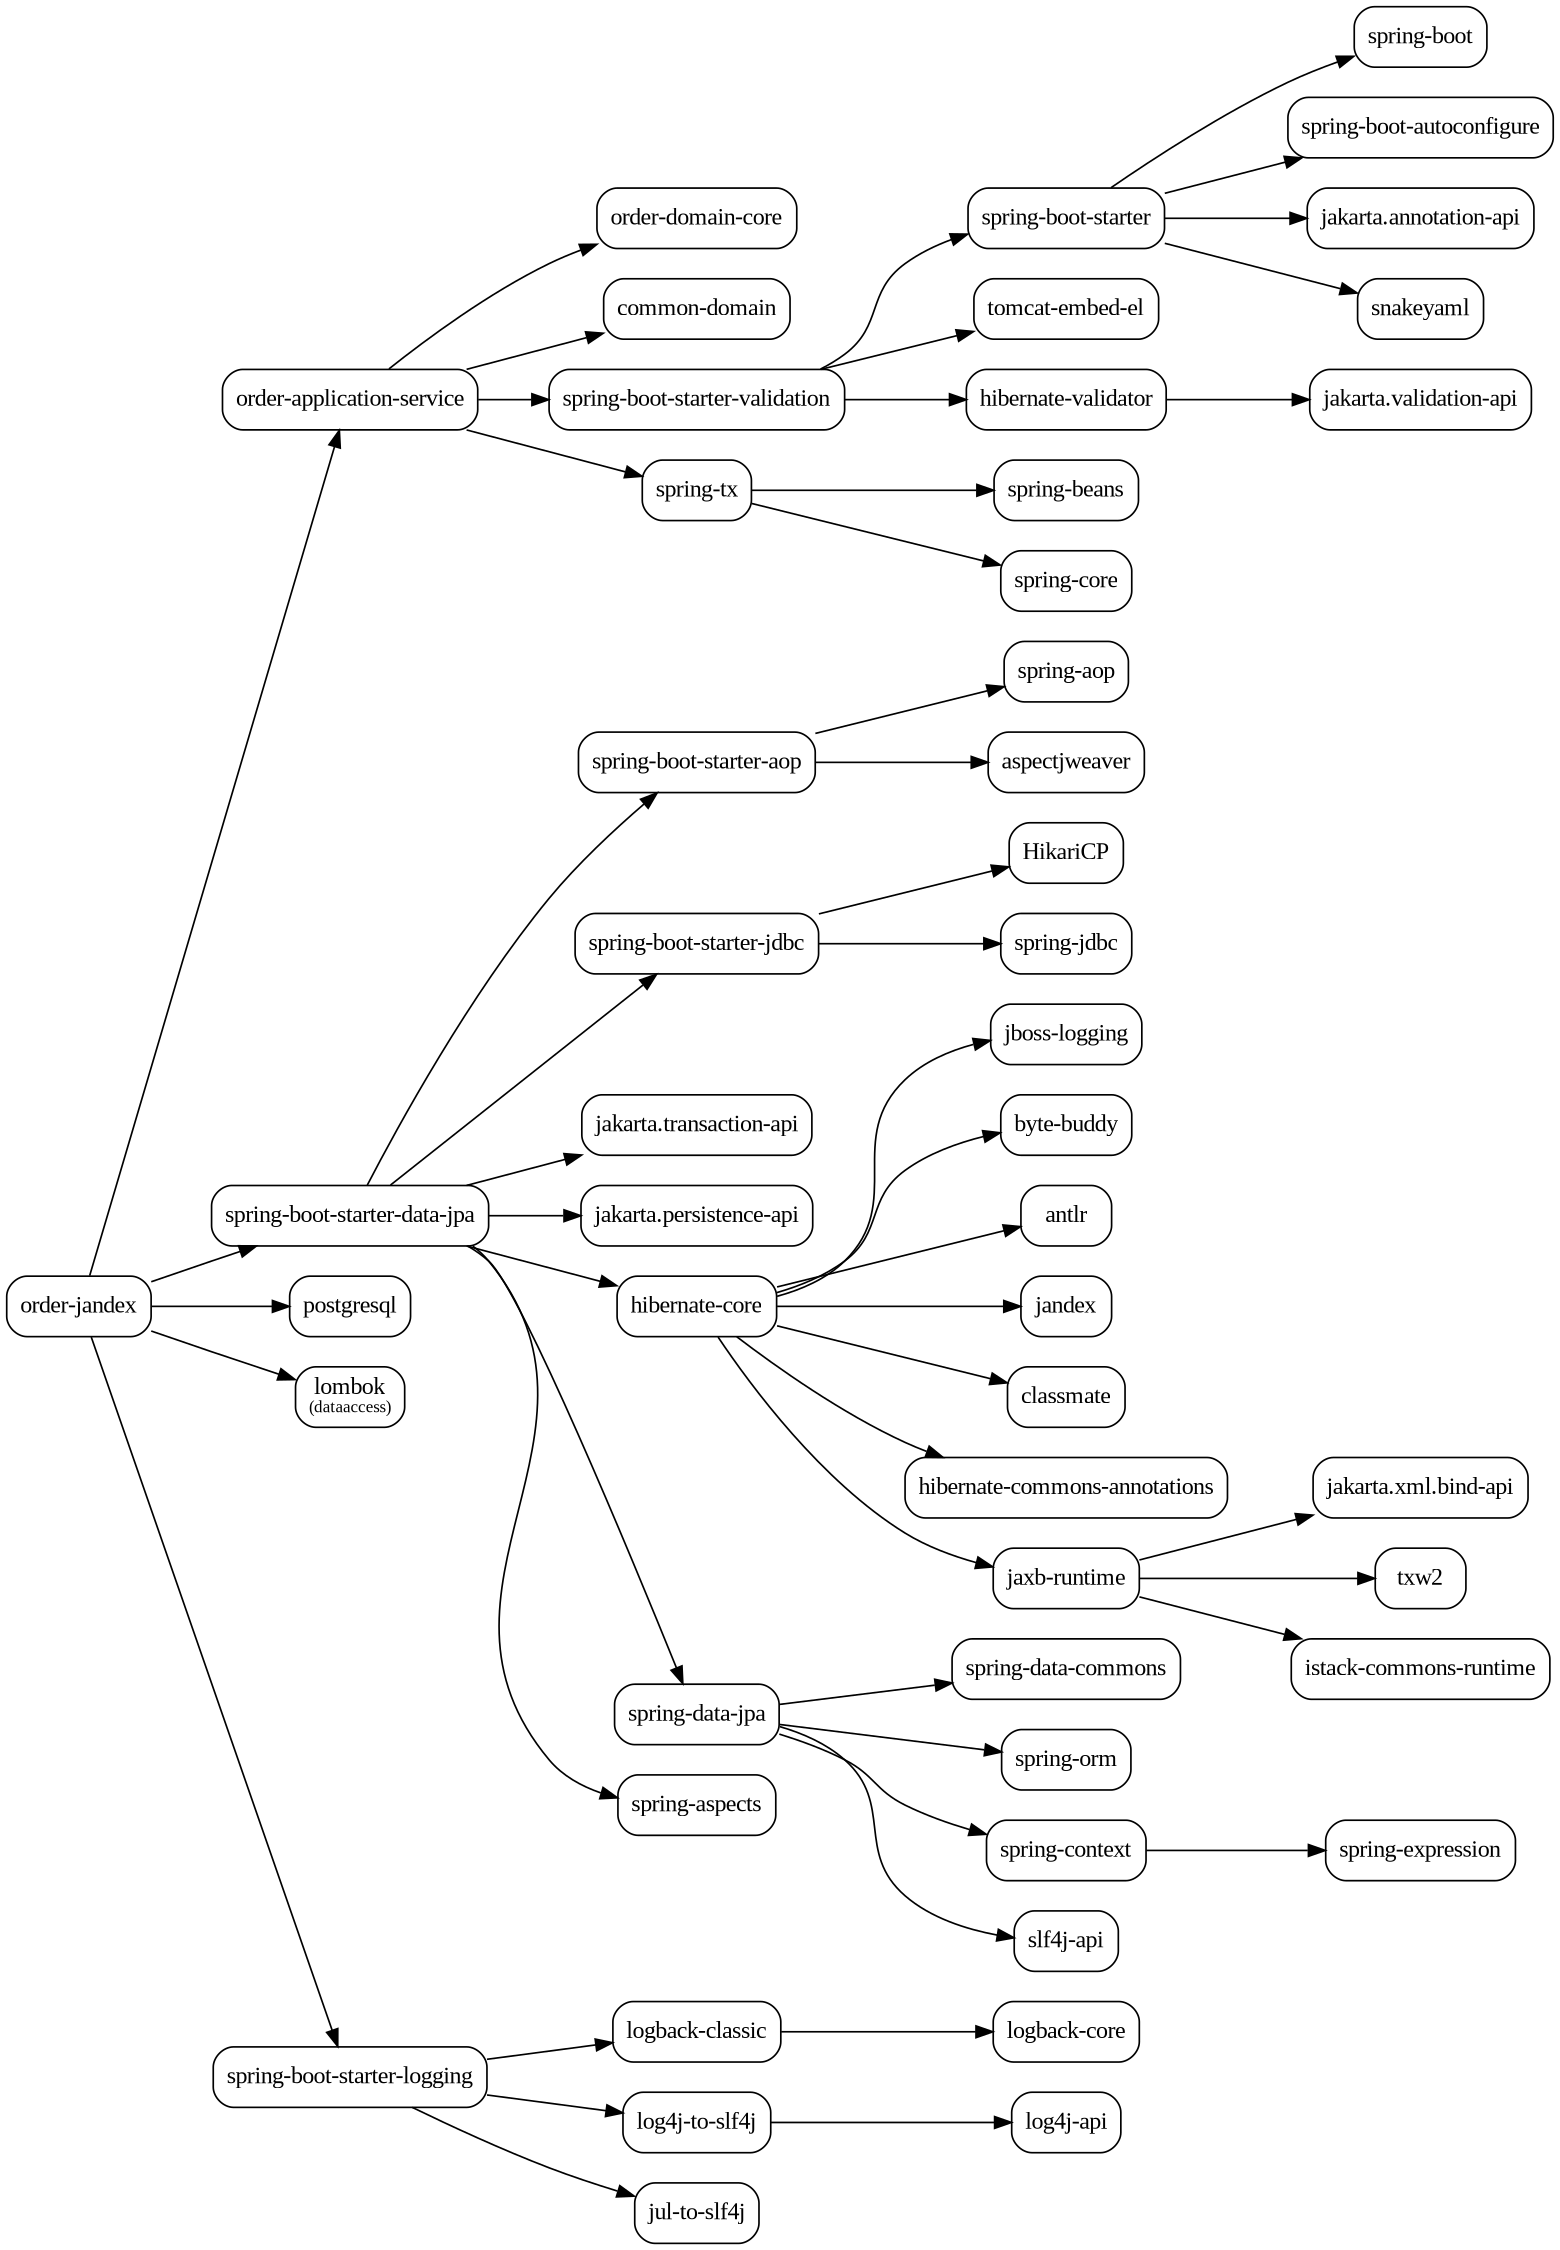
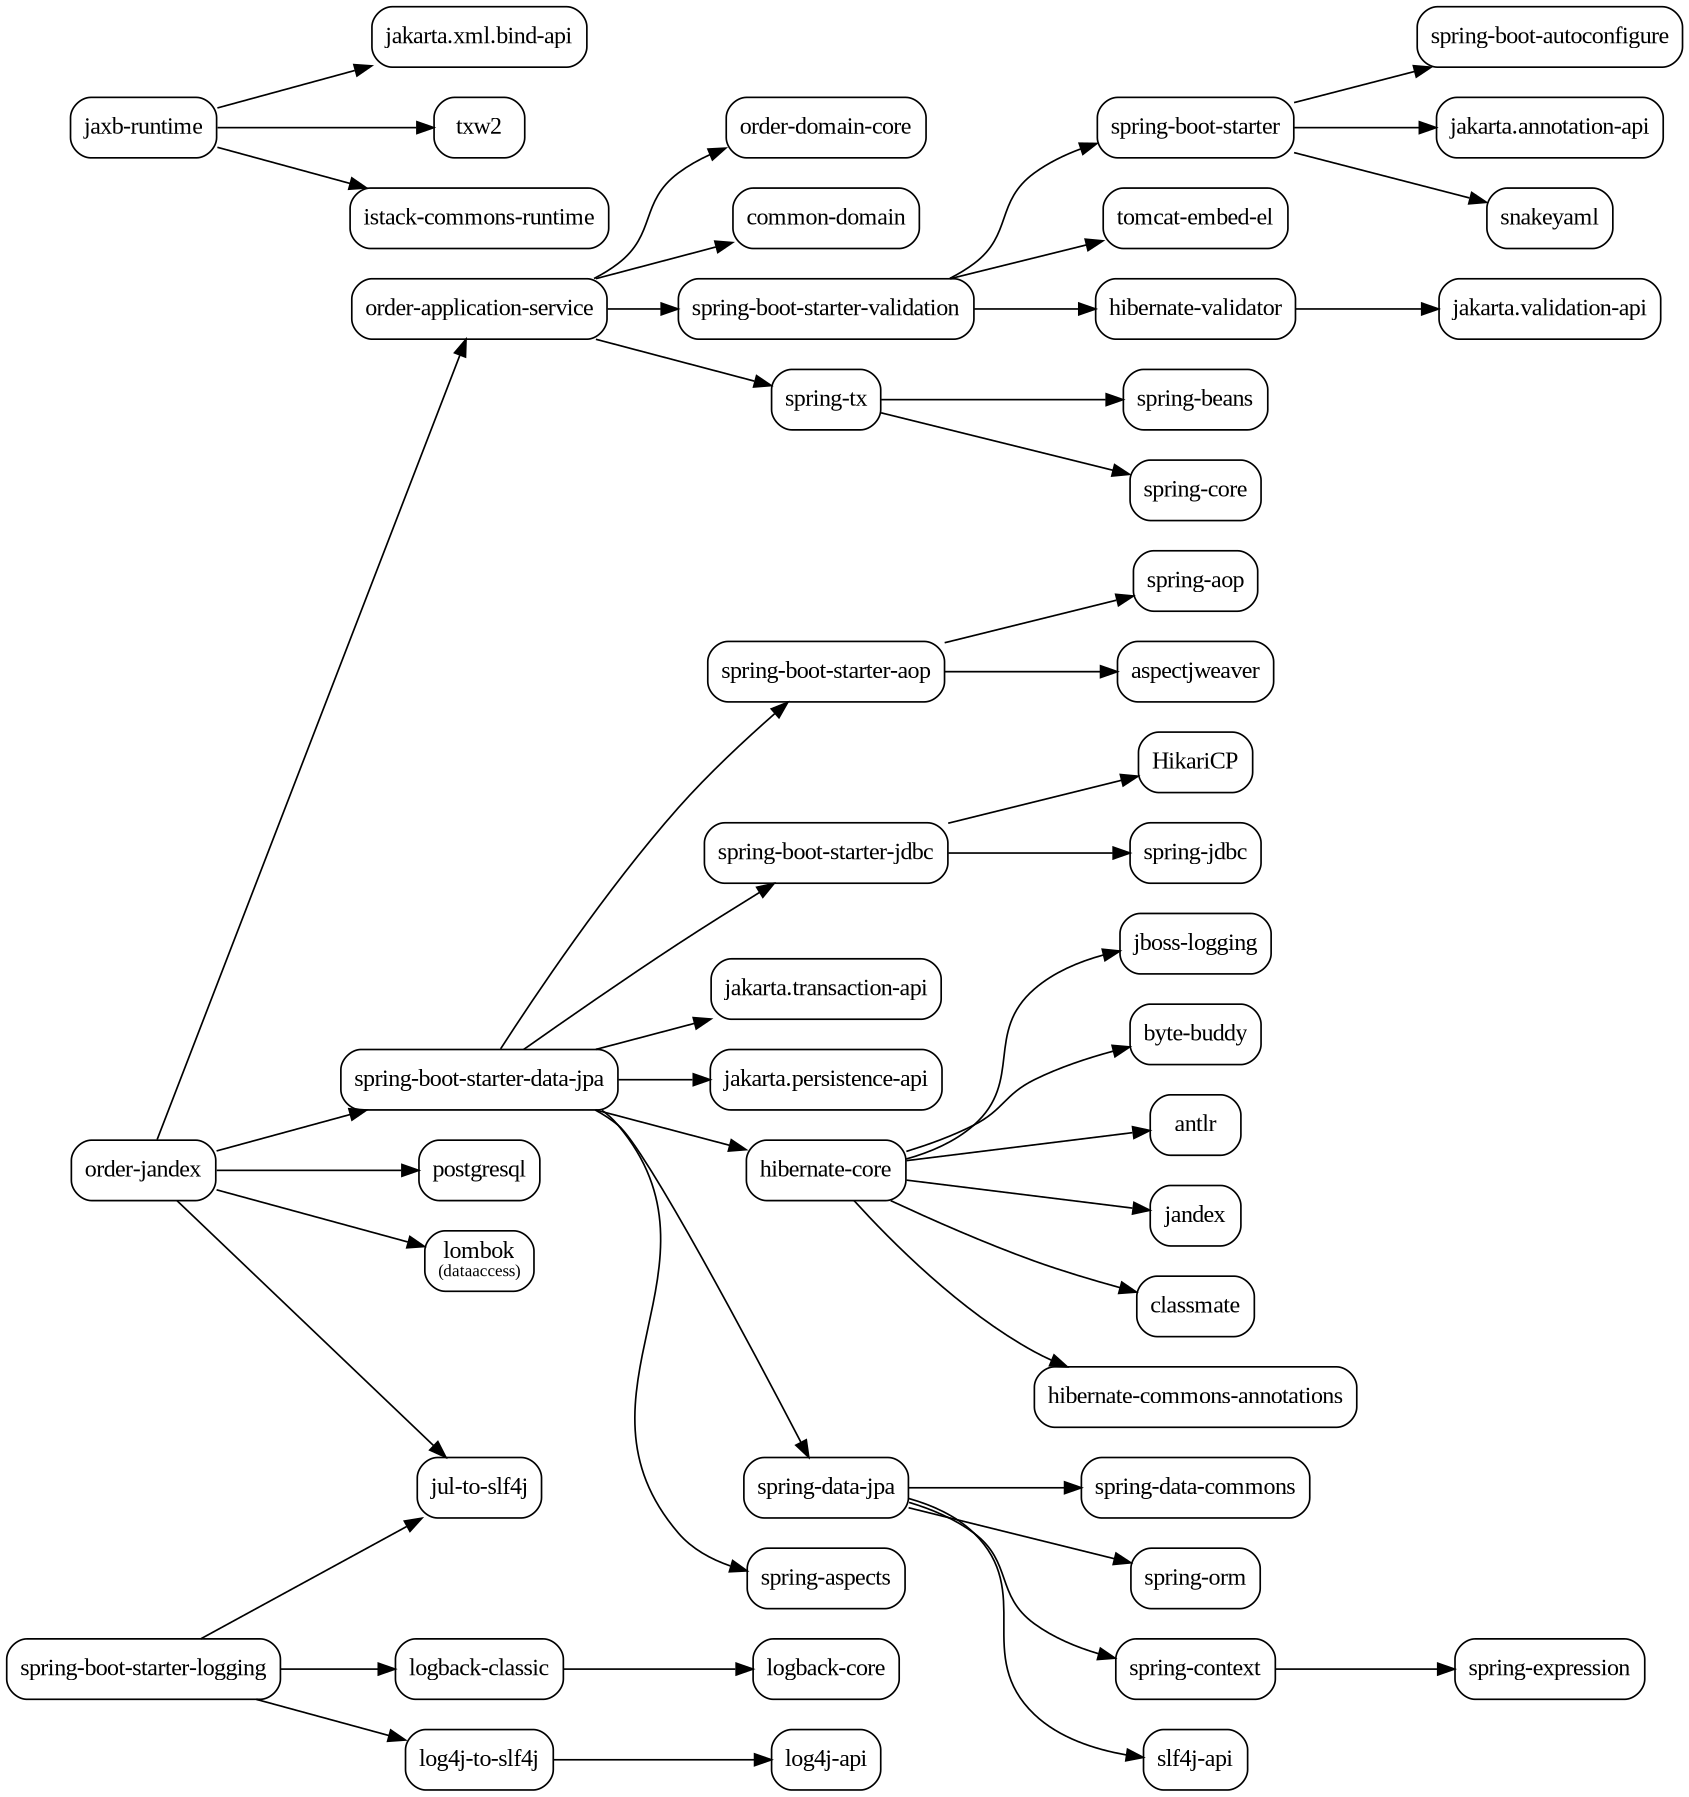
node "spring-boot": removed
edge "hibernate-core" -> "jaxb-runtime": removed
edge "order-jandex" -> "spring-boot-starter-logging": now "order-jandex" -> "jul-to-slf4j"
